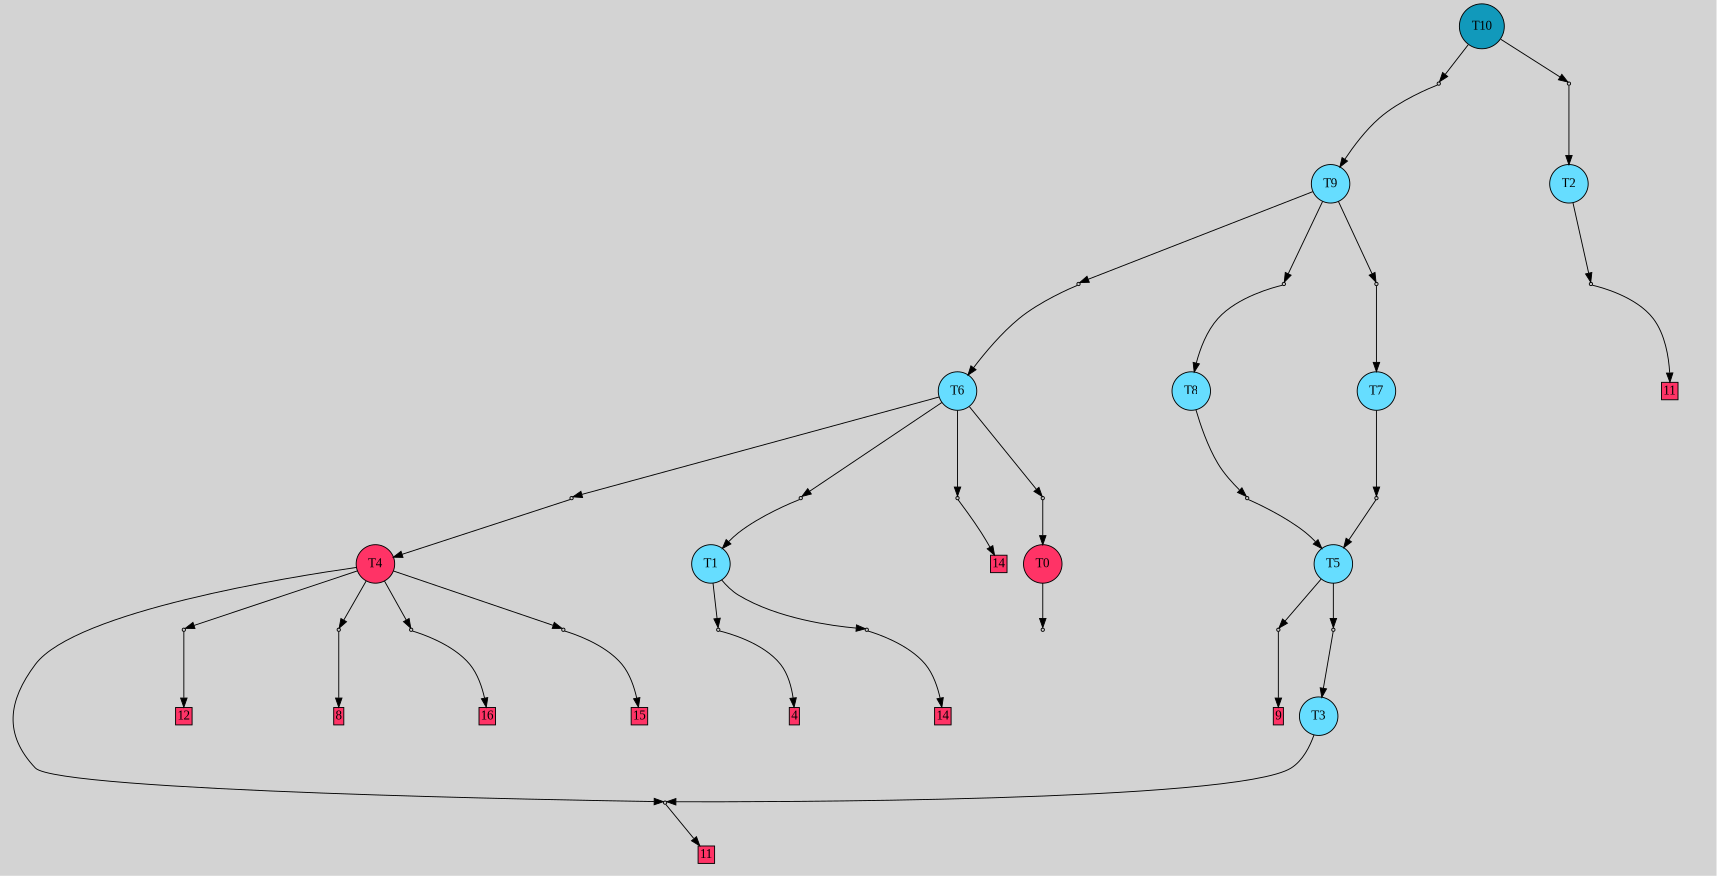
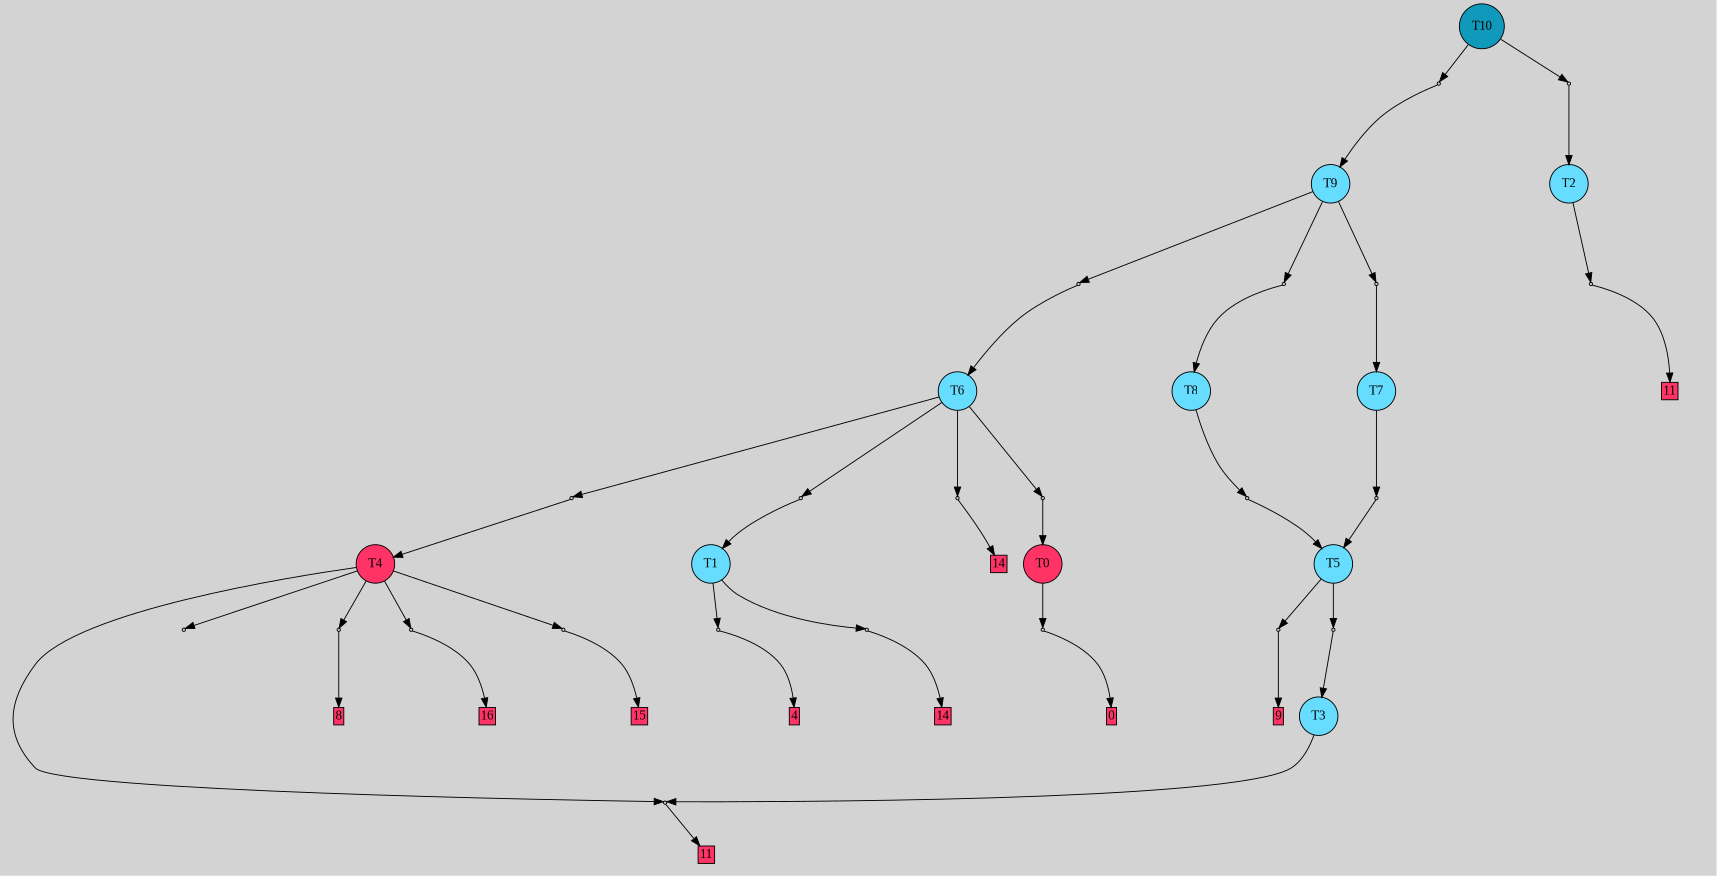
node "12": removed
node "0": added
